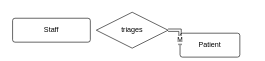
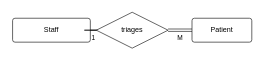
edge "Staff" -- "triages": added, label "1"
node "Patient": moved (210, 45) -> (222, 30)
